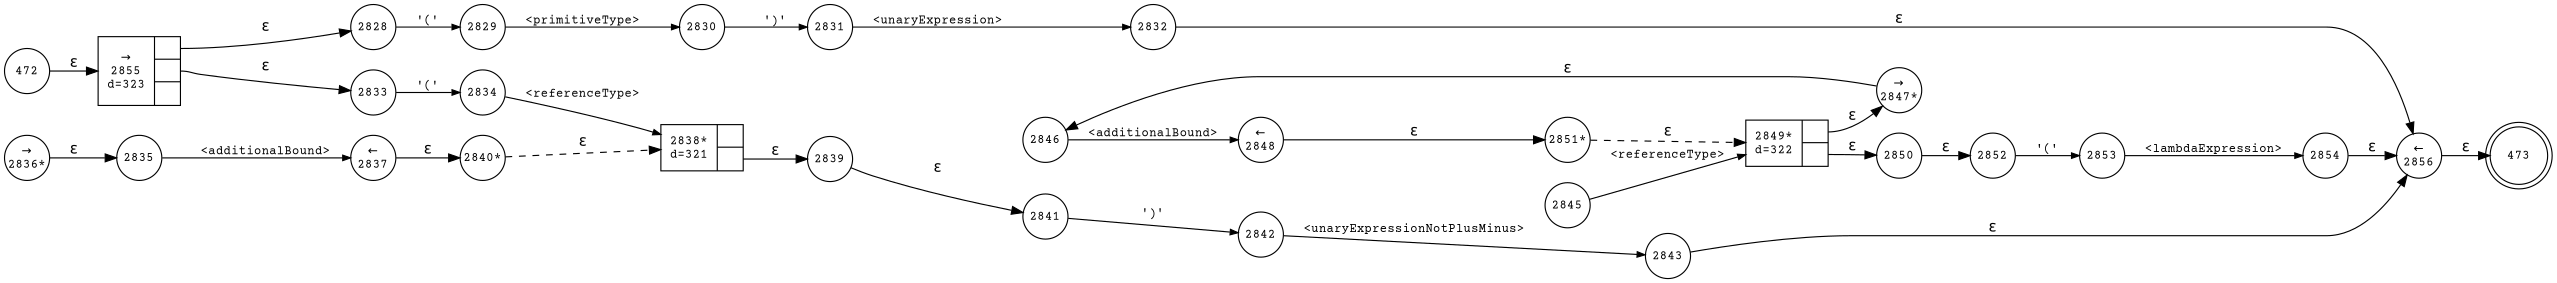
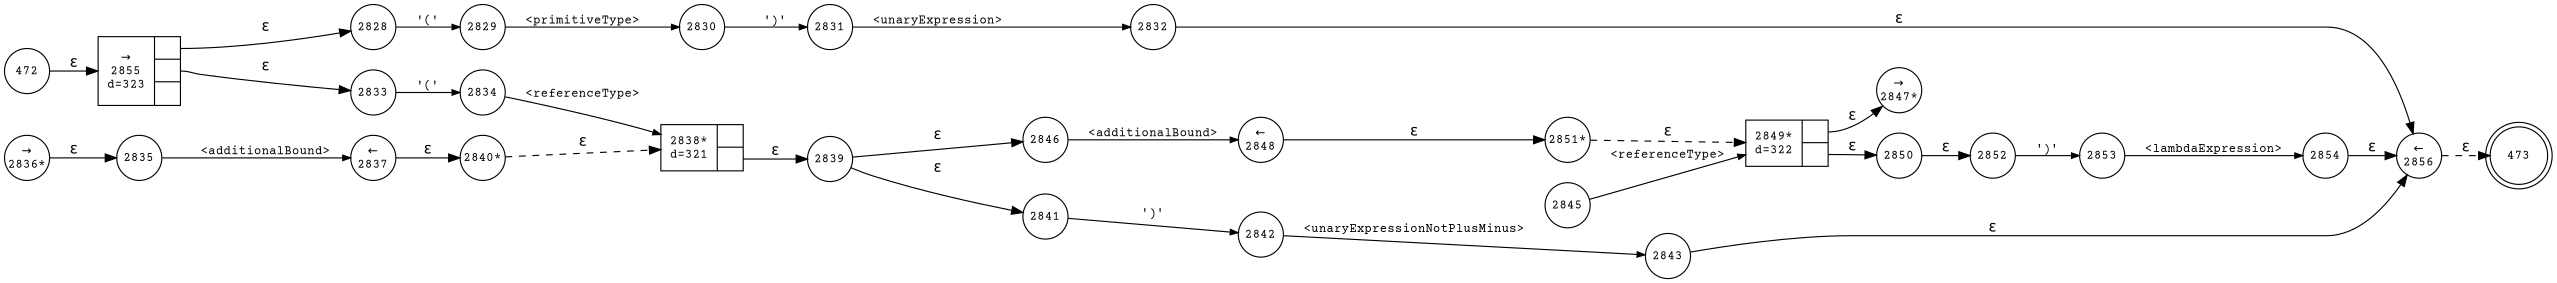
edge "→ 2847*" -> "2846": now "2839" -> "2846"
edge "2852" -> "2853": label "'('" -> "')'"
edge "← 2856" -> "473": style solid -> dashed
